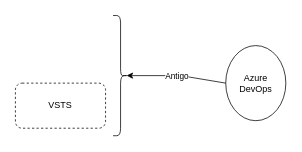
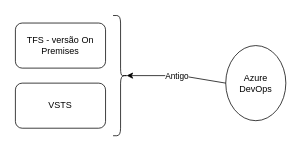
node "TFS - versão On Premises": added
node "VSTS": style dashed -> solid
